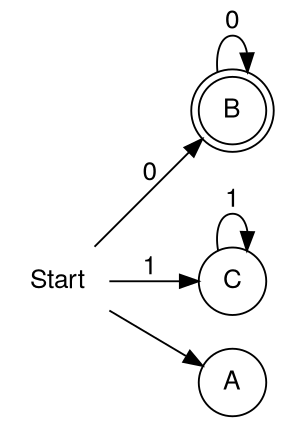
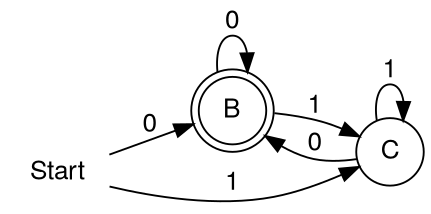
edge "B" -> "C": added, label "1"
edge "C" -> "B": added, label "0"
node "A": removed
